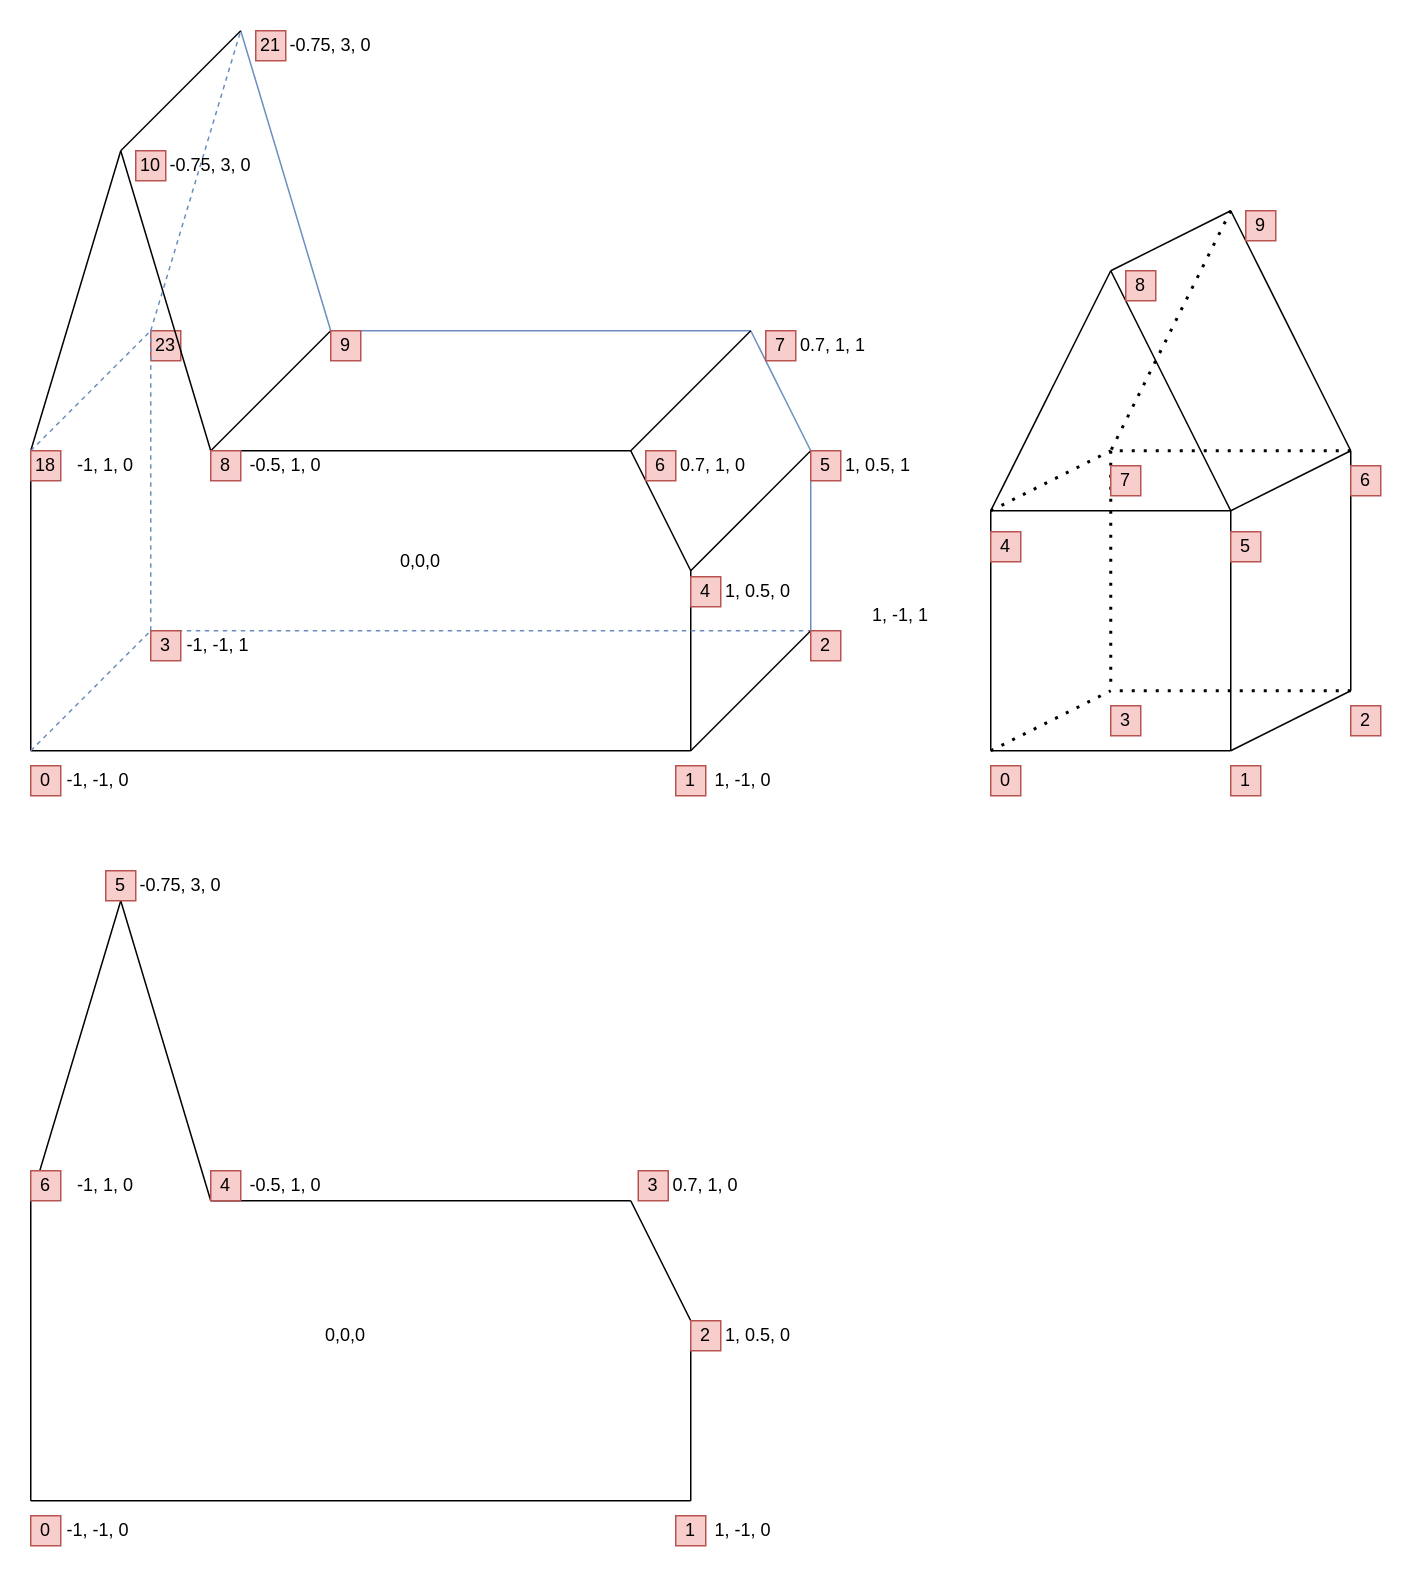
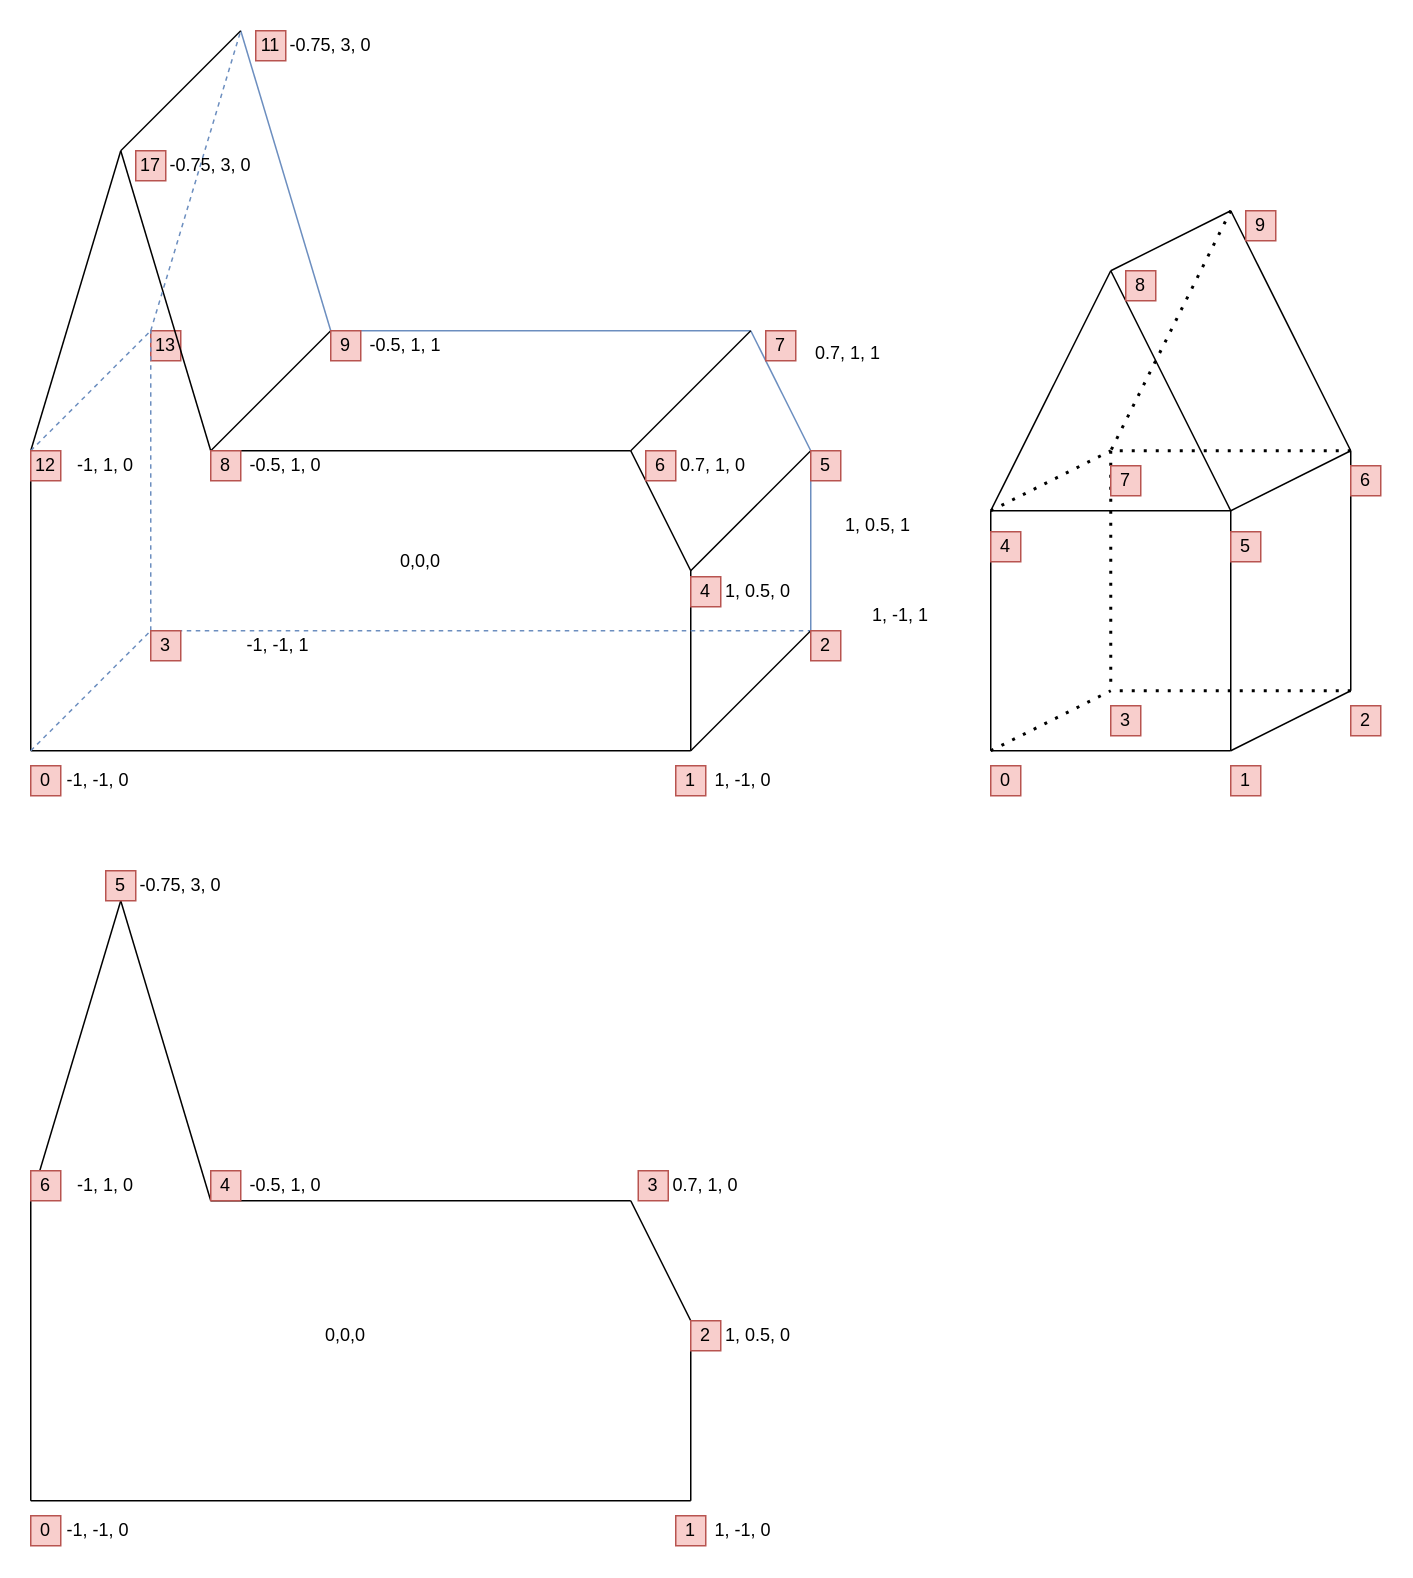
node "21": label "21" -> "11"
node "10": label "10" -> "17"
node "23": label "23" -> "13"
node "-0.5, 1, 1": added
node "0.7, 1, 1": moved (833, 346) -> (848, 353)
node "18": label "18" -> "12"
node "1, 0.5, 1": moved (878, 466) -> (878, 526)
node "-1, -1, 1": moved (218, 646) -> (278, 646)
